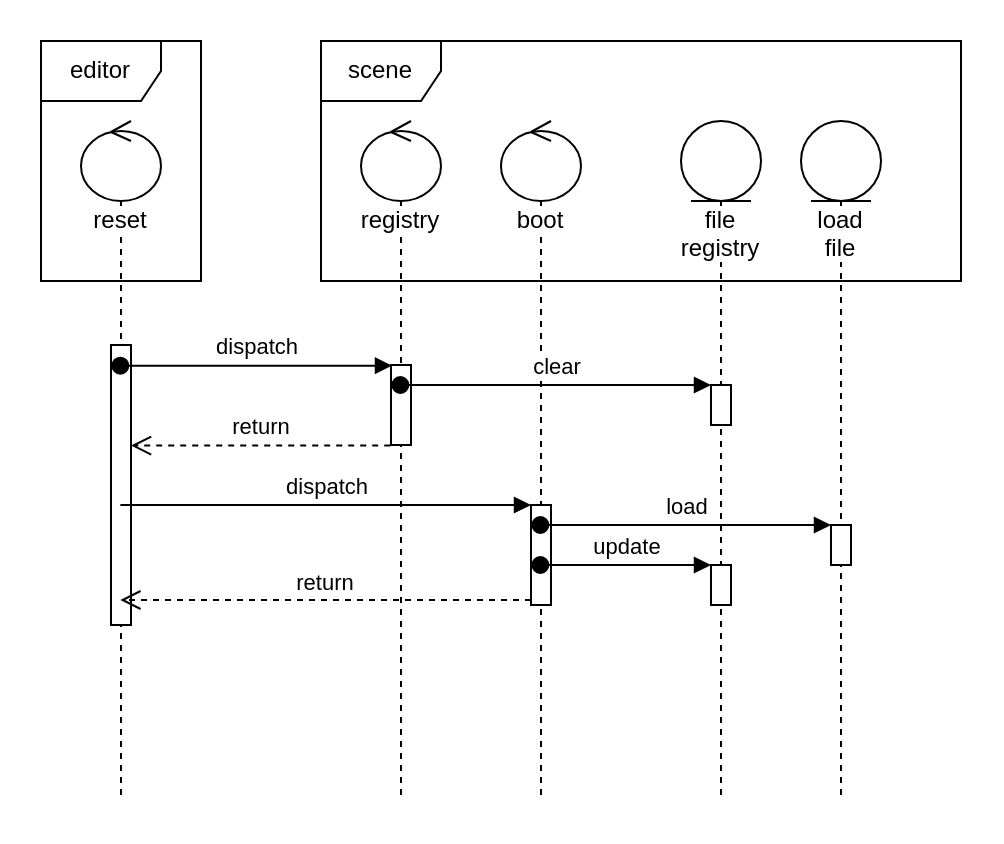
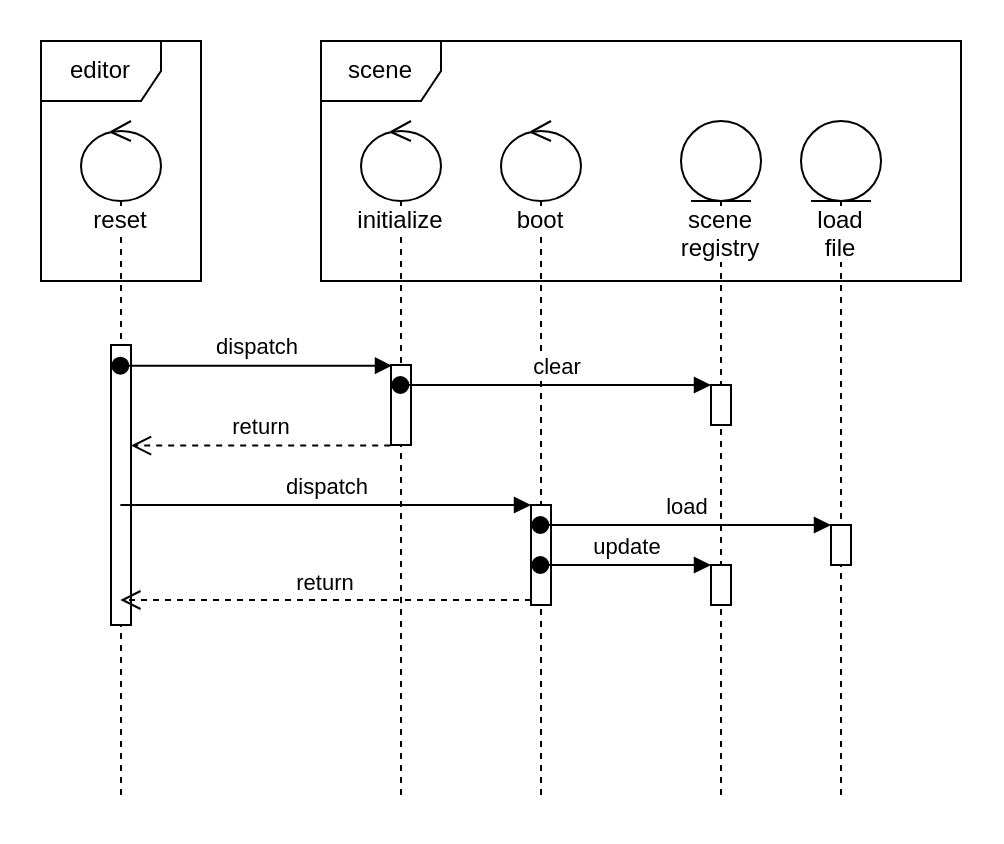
node "registry": label "registry" -> "initialize"
node "file registry": label "file registry" -> "scene registry"
